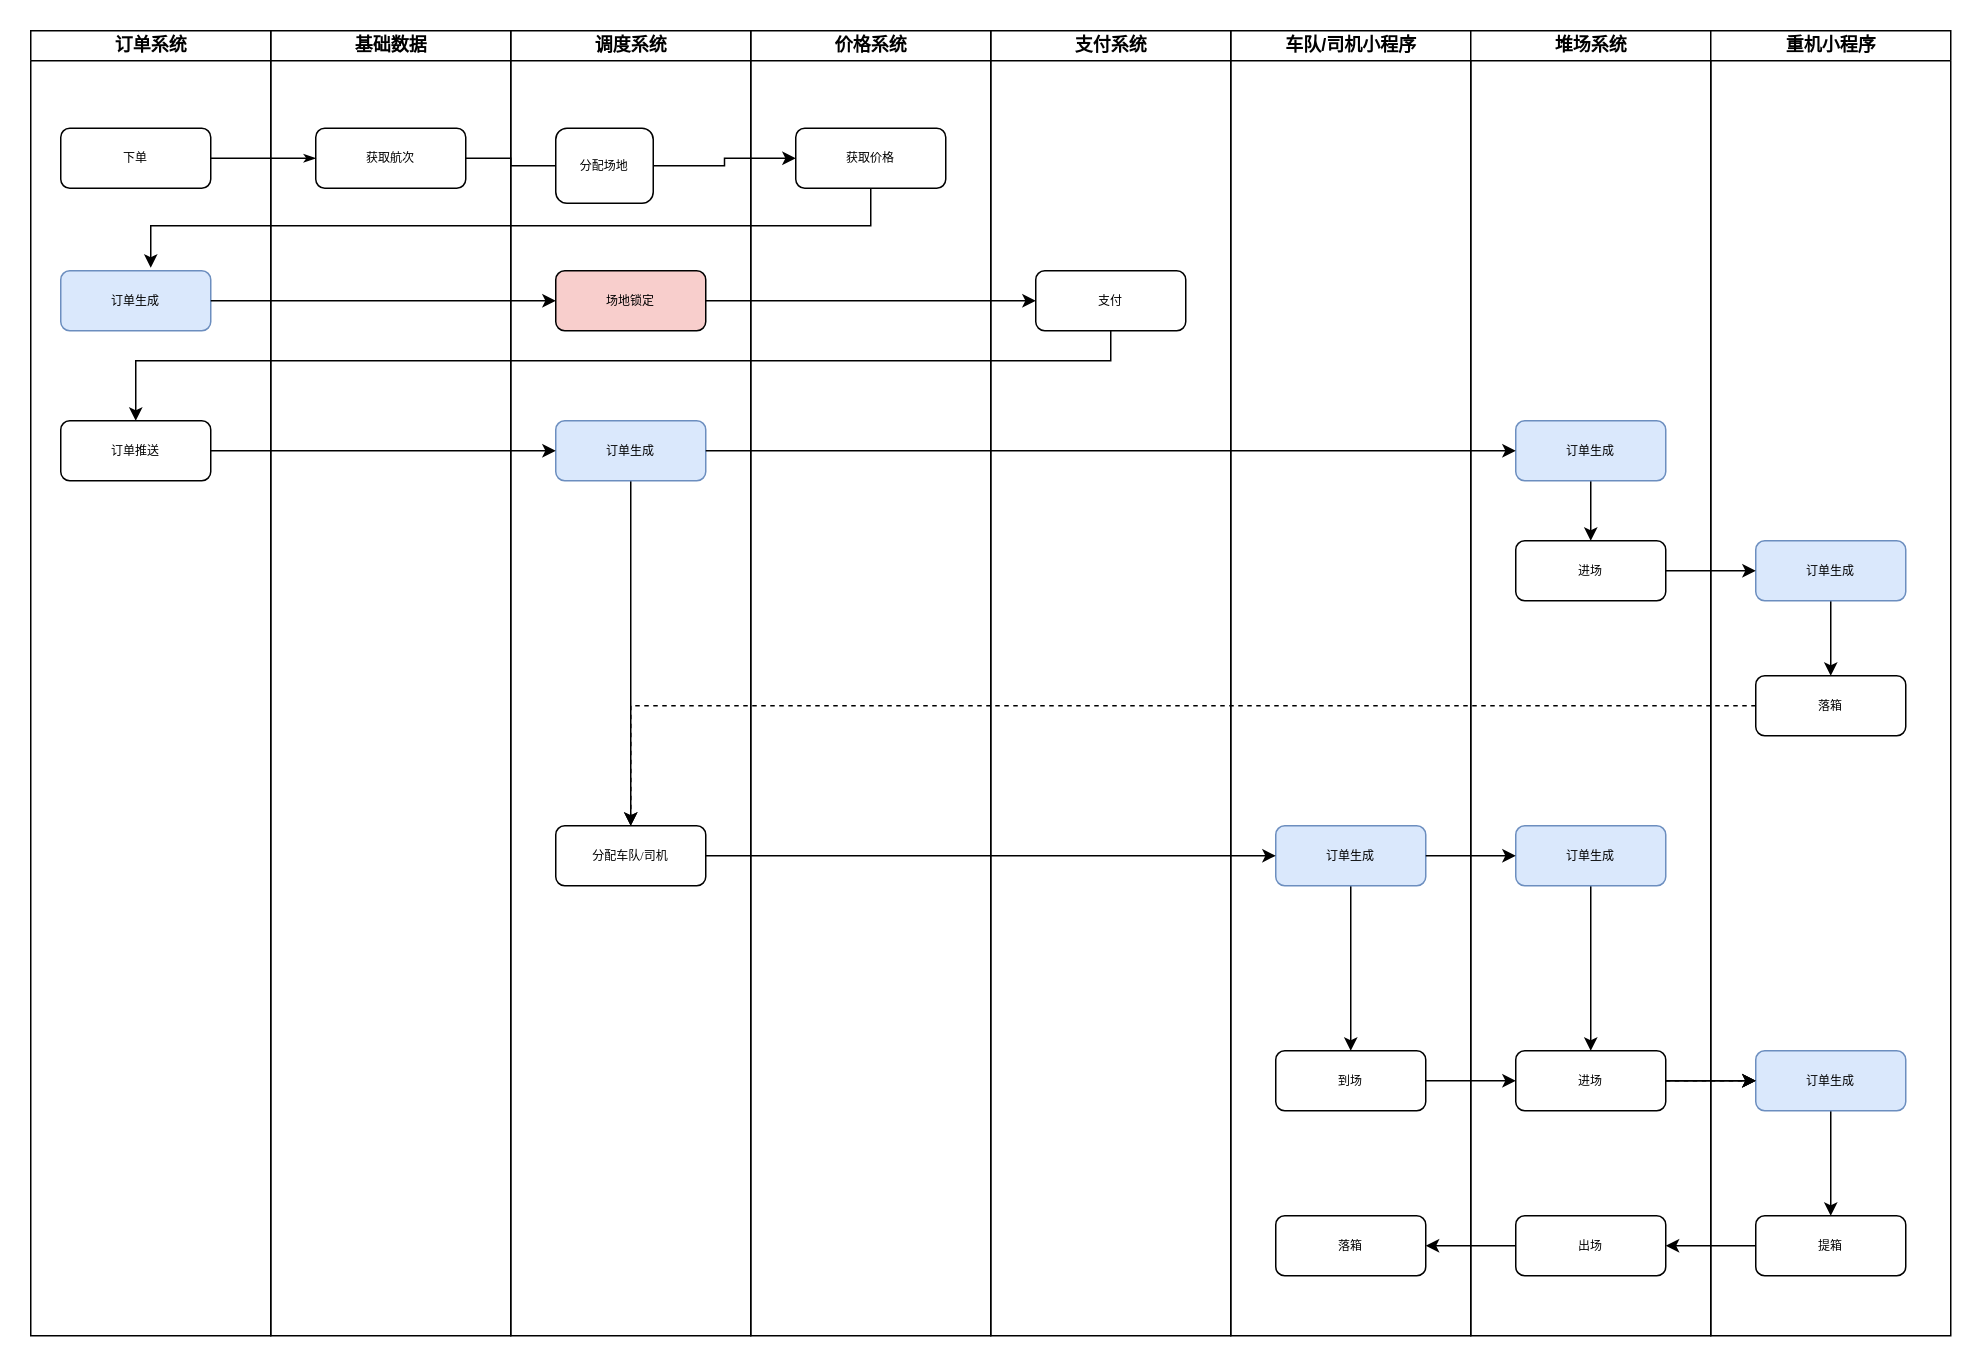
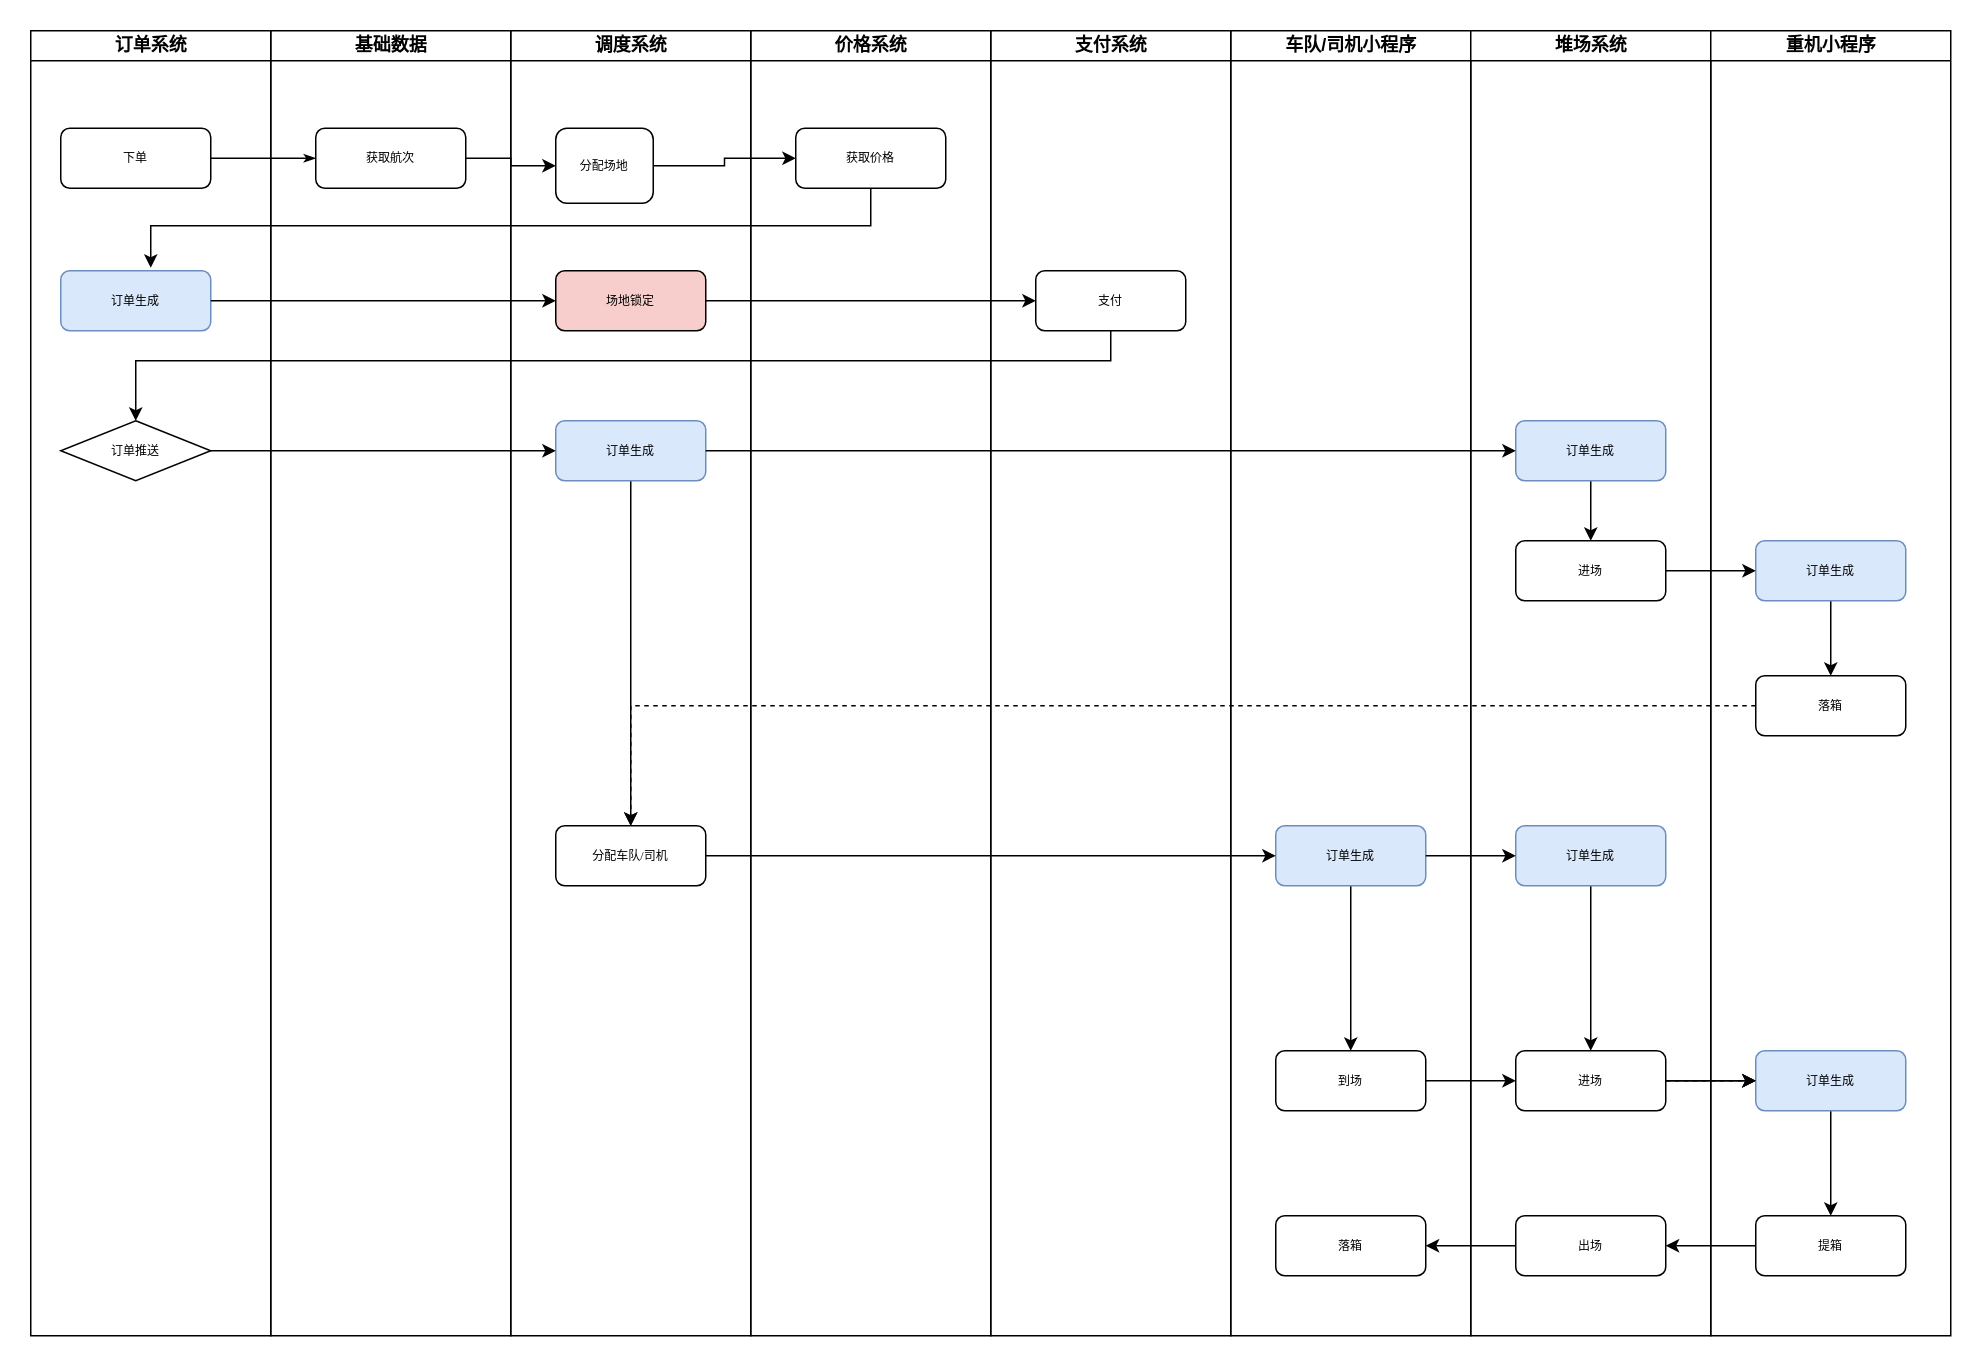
edge "获取航次" -- "分配场地": arrowhead none -> classic
node "订单推送": shape rounded rectangle -> diamond
